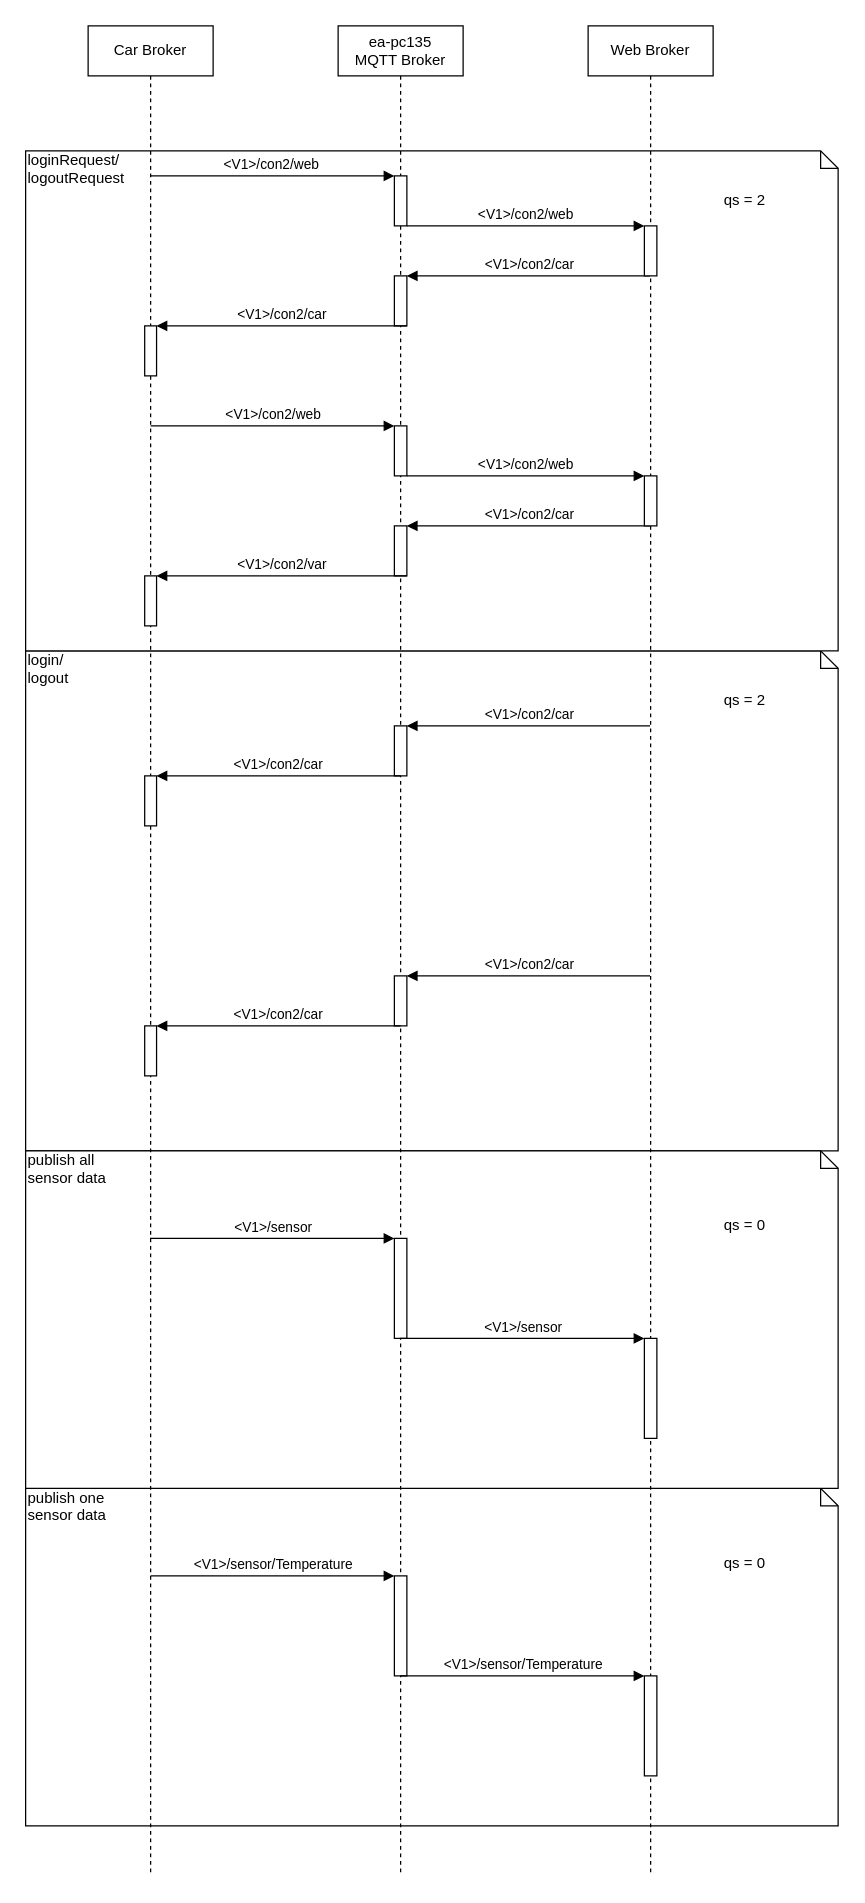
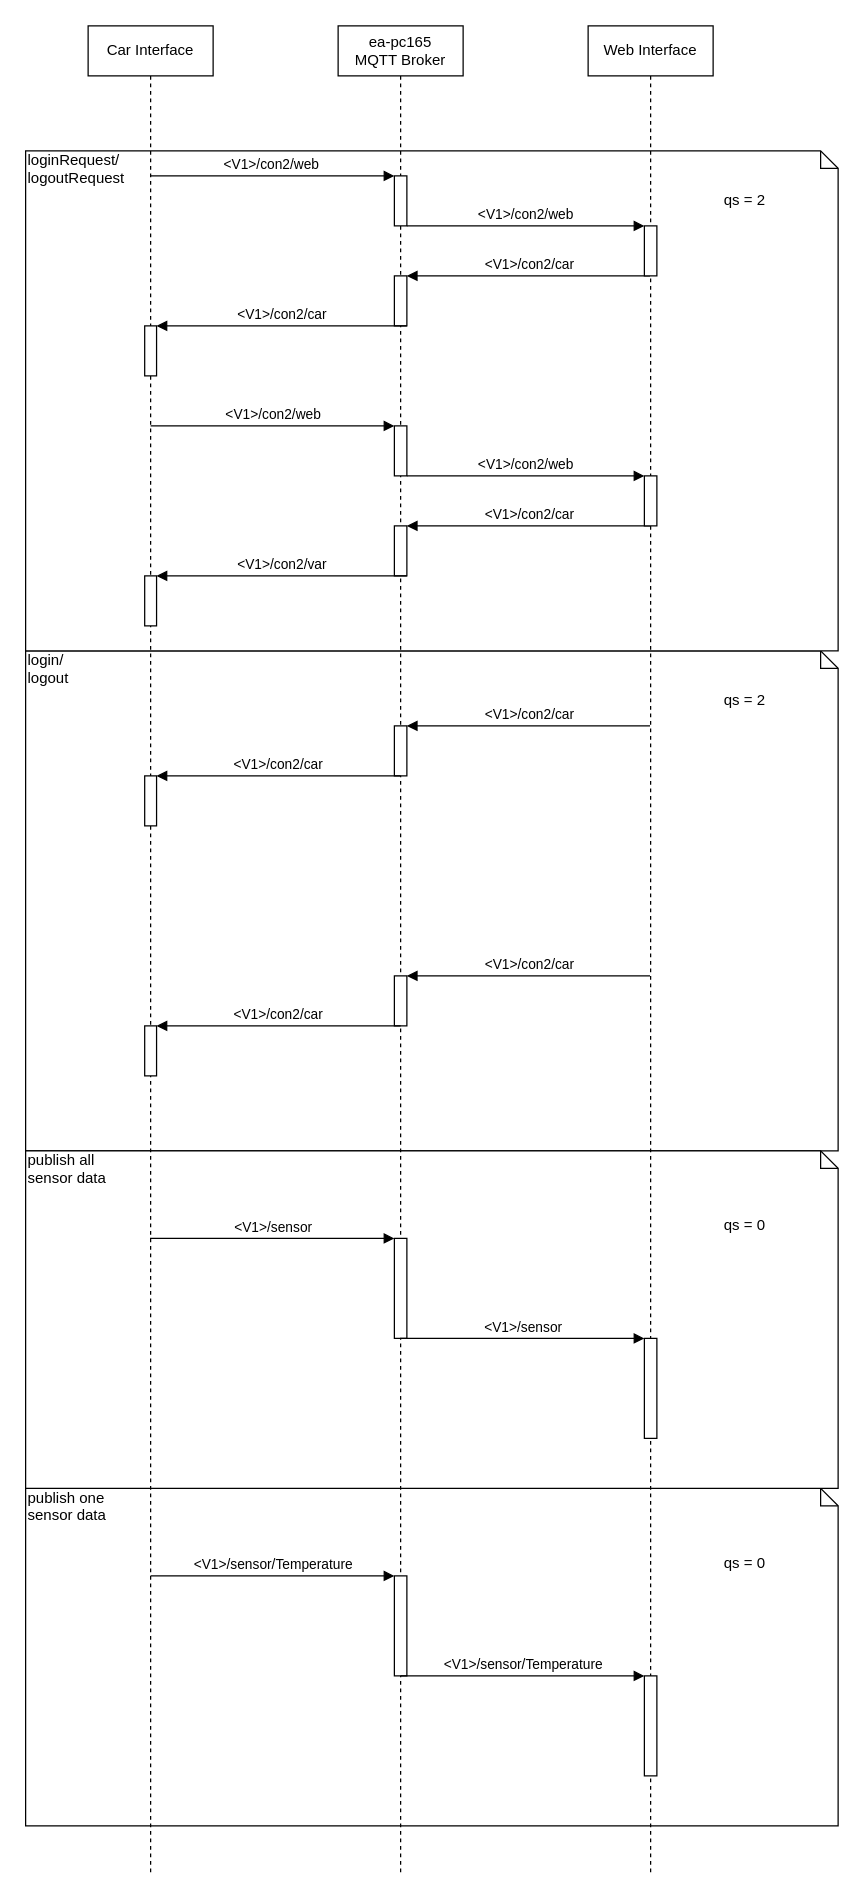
node "Car Broker": label "Car Broker" -> "Car Interface"
node "ea-pc135 MQTT Broker": label "ea-pc135 MQTT Broker" -> "ea-pc165 MQTT Broker"
node "Web Broker": label "Web Broker" -> "Web Interface"
